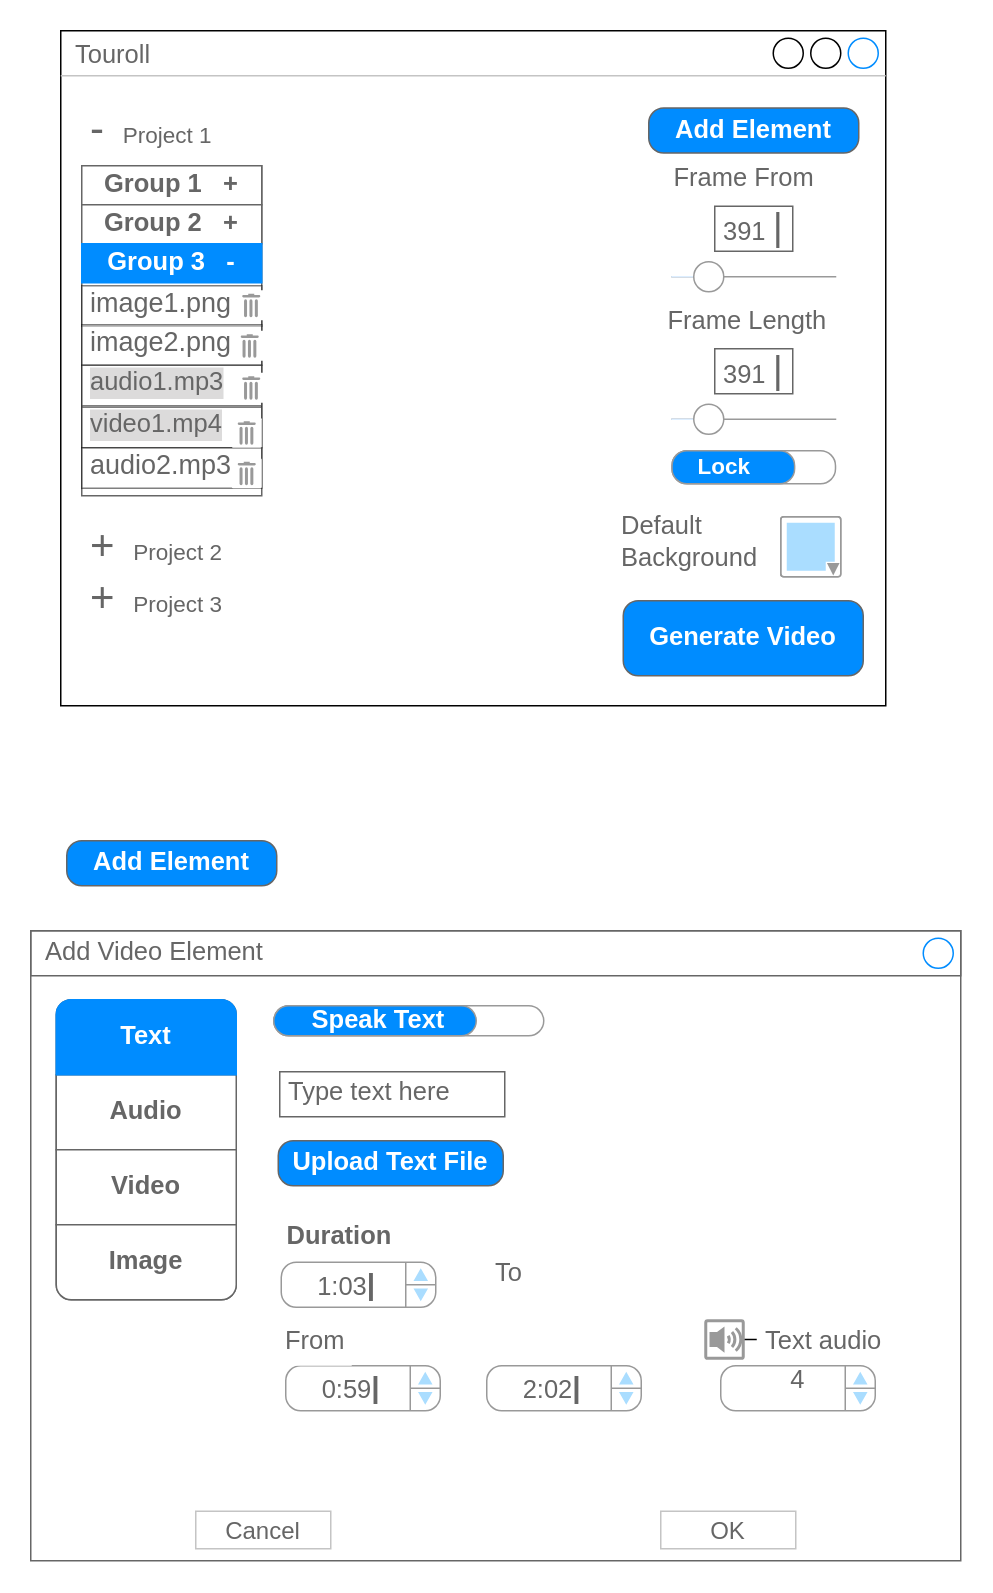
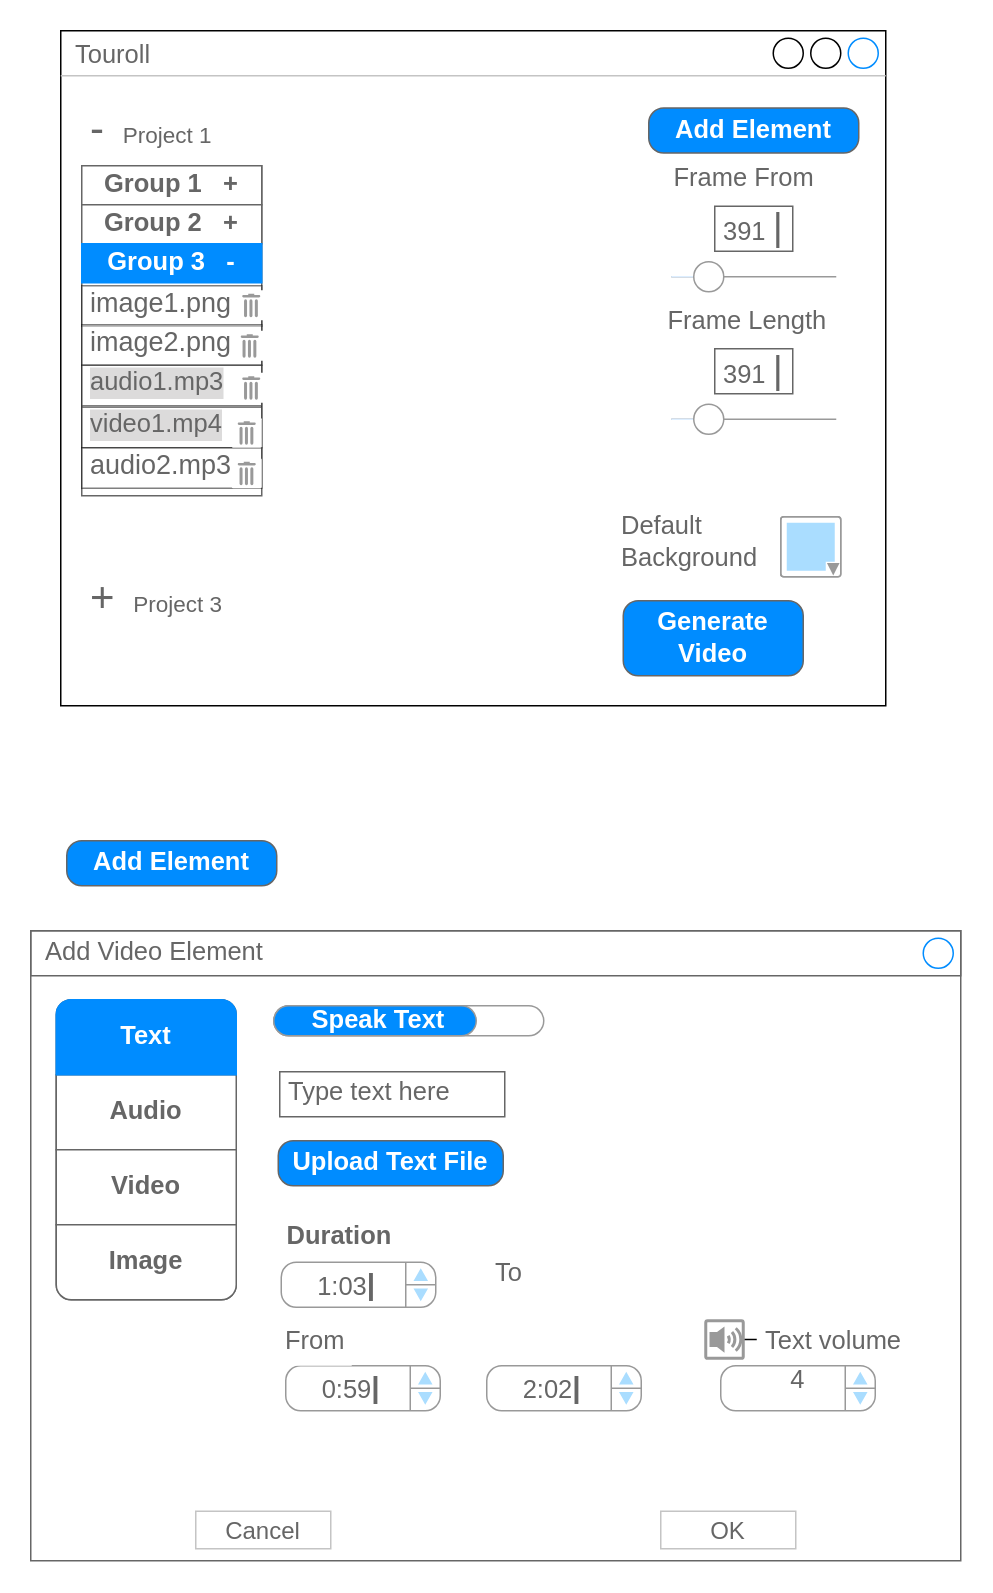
node "Lock": removed
node "+ Project 2": removed
node "Generate Video": size 240x75 -> 180x75
node "Text audio": label "Text audio" -> "Text volume"
